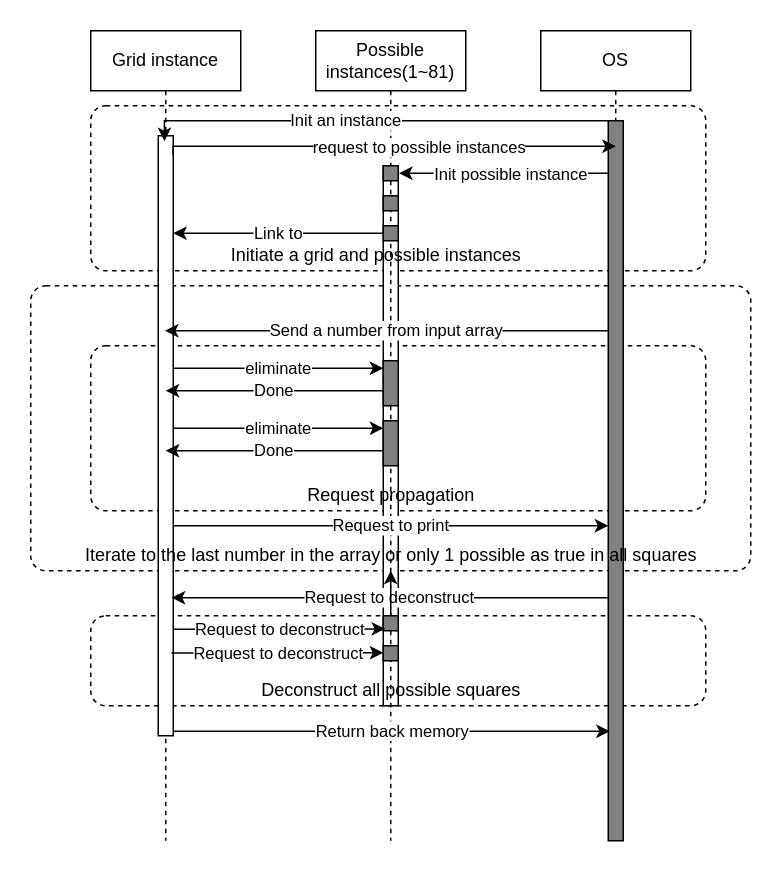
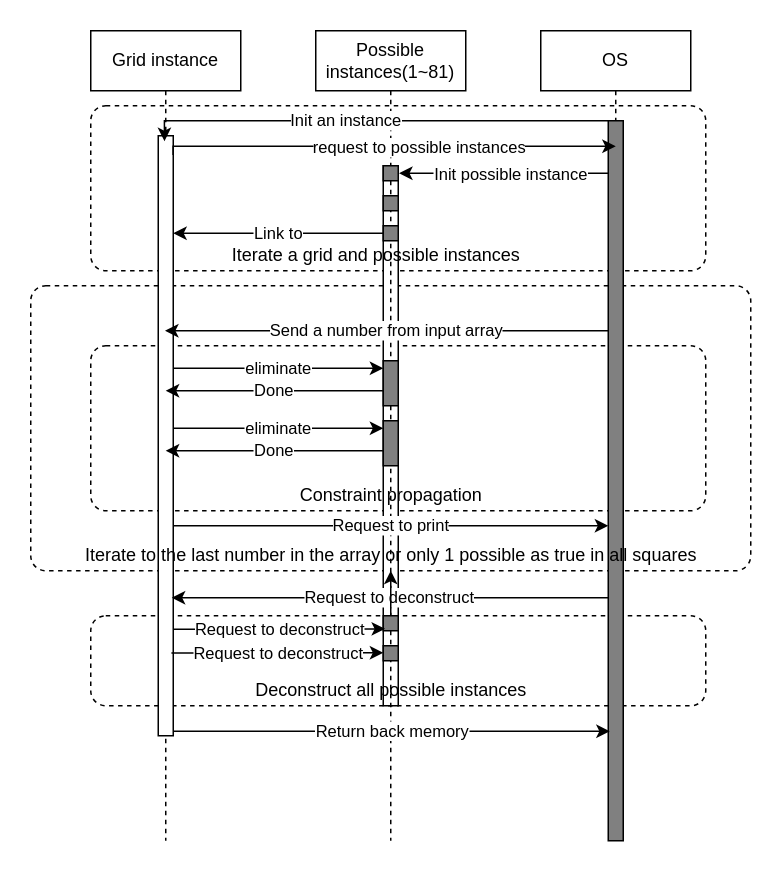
node "Initiate a grid and possible instances": label "Initiate a grid and possible instances" -> "Iterate a grid and possible instances"
node "Request propagation": label "Request propagation" -> "Constraint propagation"
node "Deconstruct all possible squares": label "Deconstruct all possible squares" -> "Deconstruct all possible instances"
